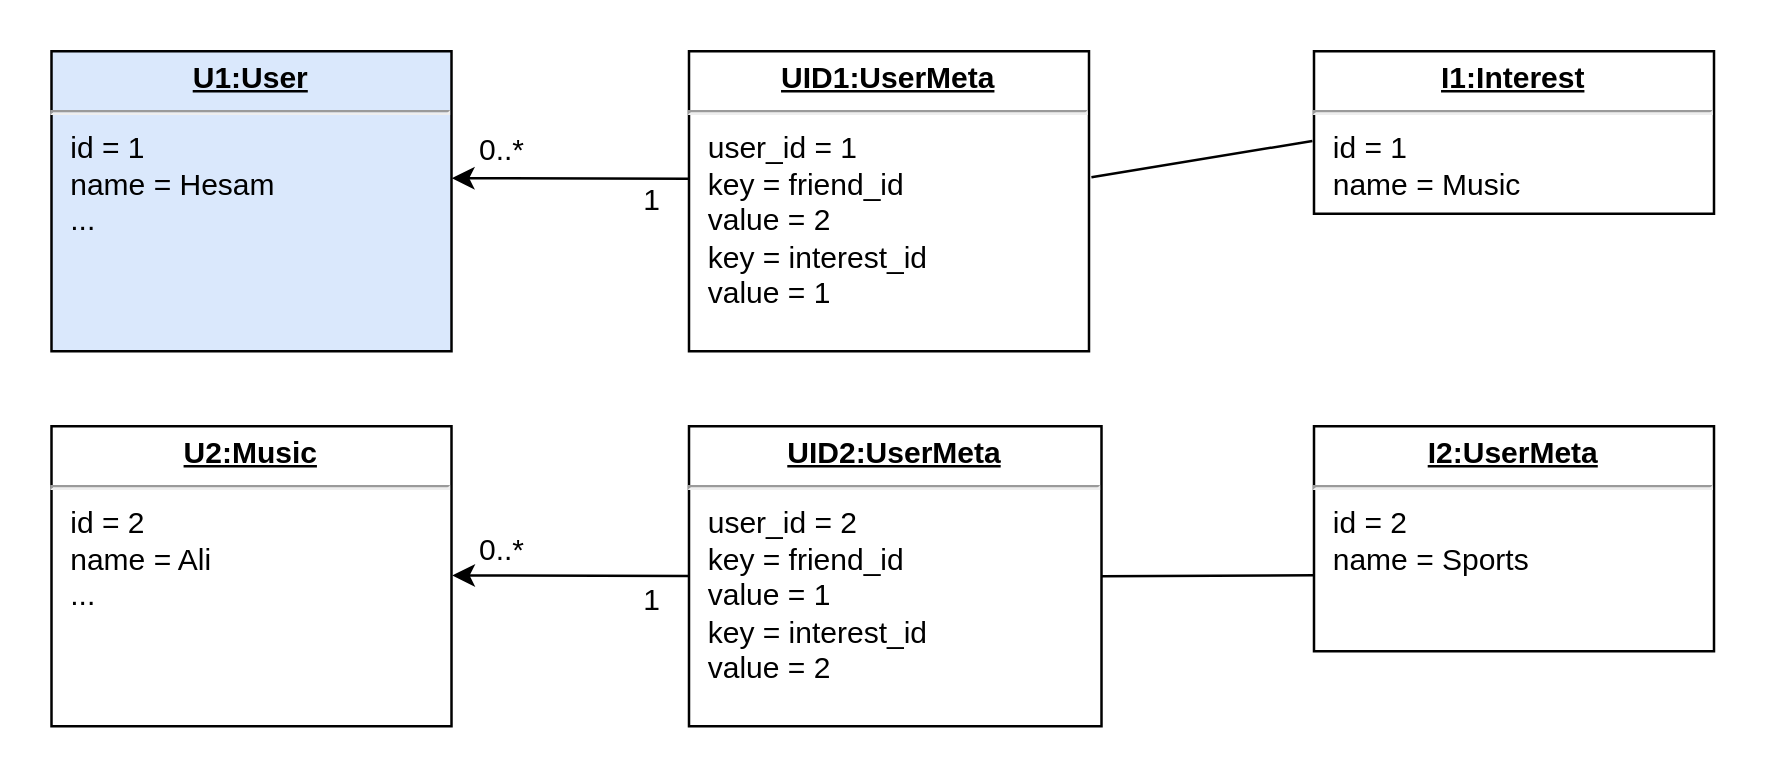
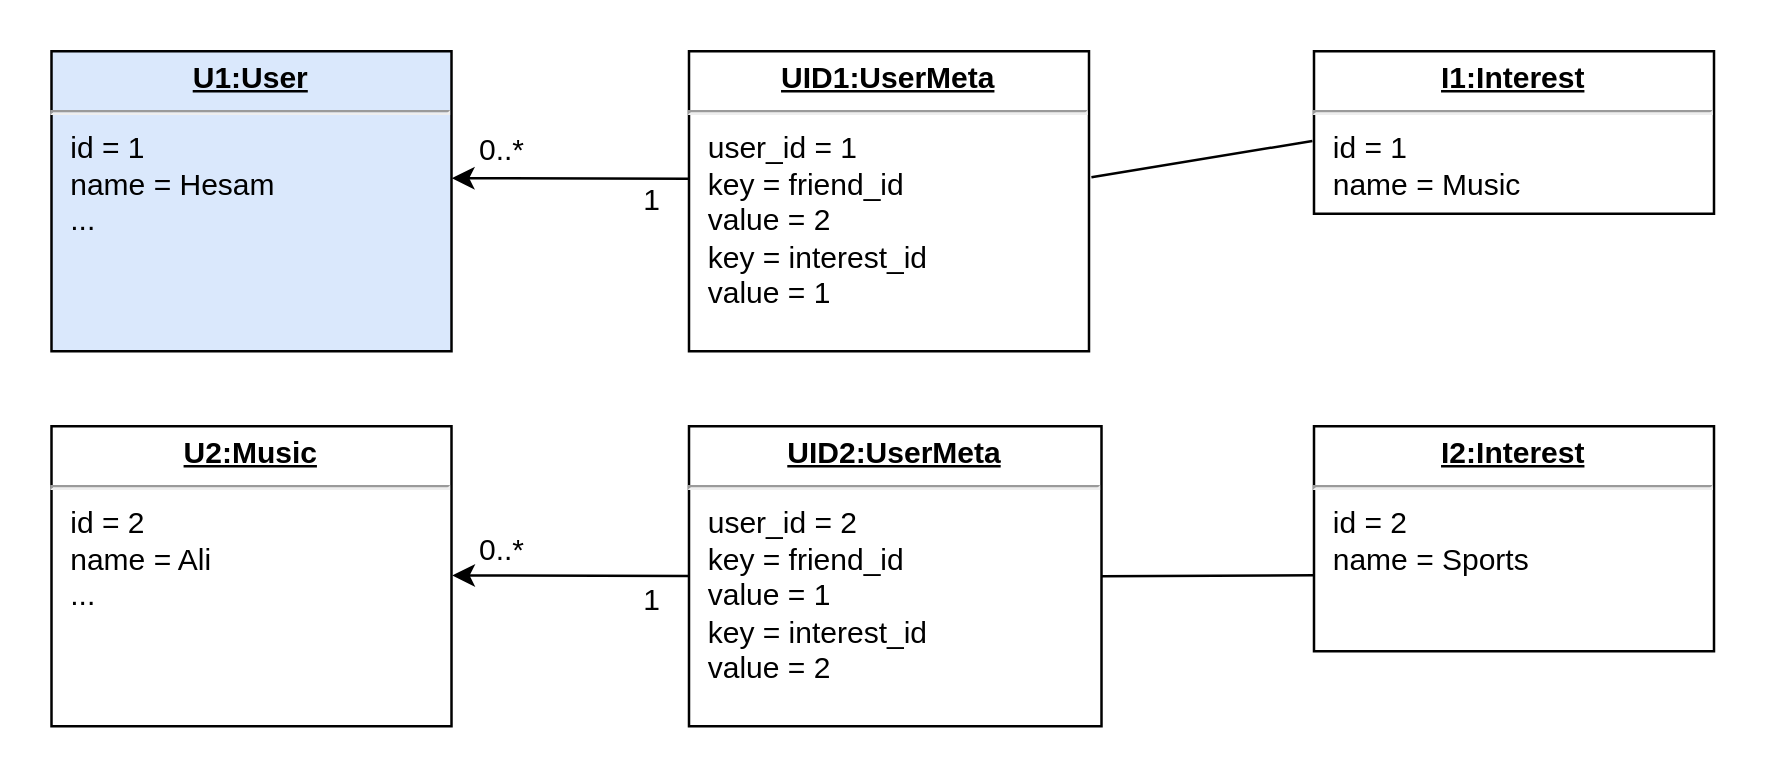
node "I2:UserMeta id = 2 name = Sports": label "I2:UserMeta id = 2 name = Sports" -> "I2:Interest id = 2 name = Sports"
